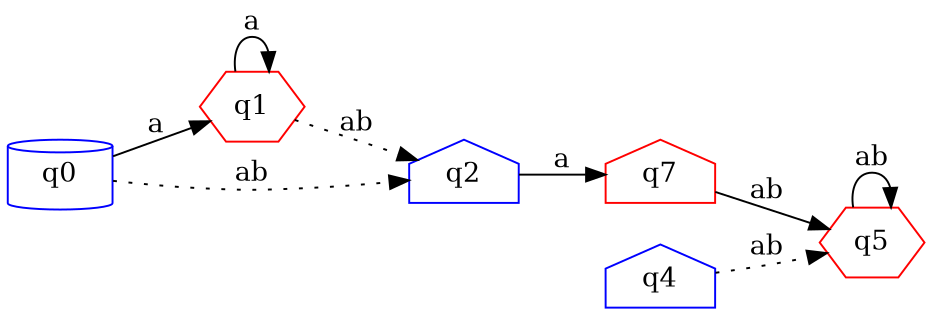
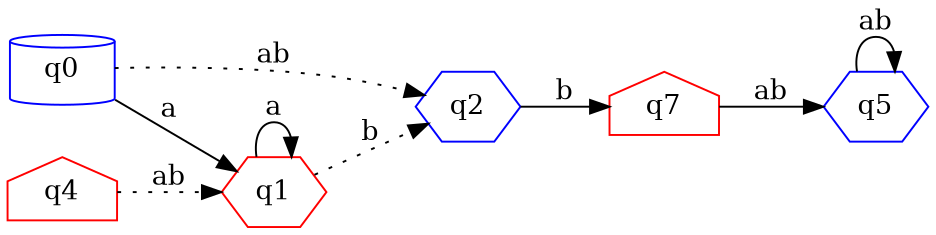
edge "q1" -> "q2": label "ab" -> "b"
edge "q2" -> "q7": label "a" -> "b"
node "q2": shape house -> hexagon
node "q5": color red -> blue
edge "q4" -> "q5": now "q4" -> "q1"
node "q4": color blue -> red
